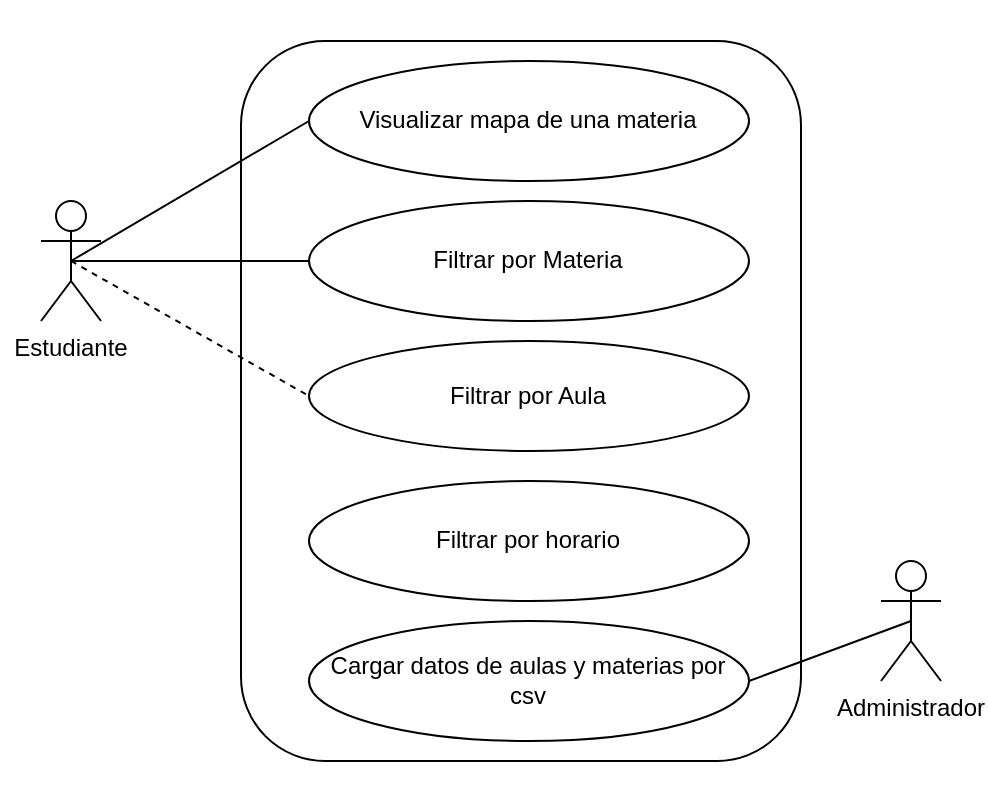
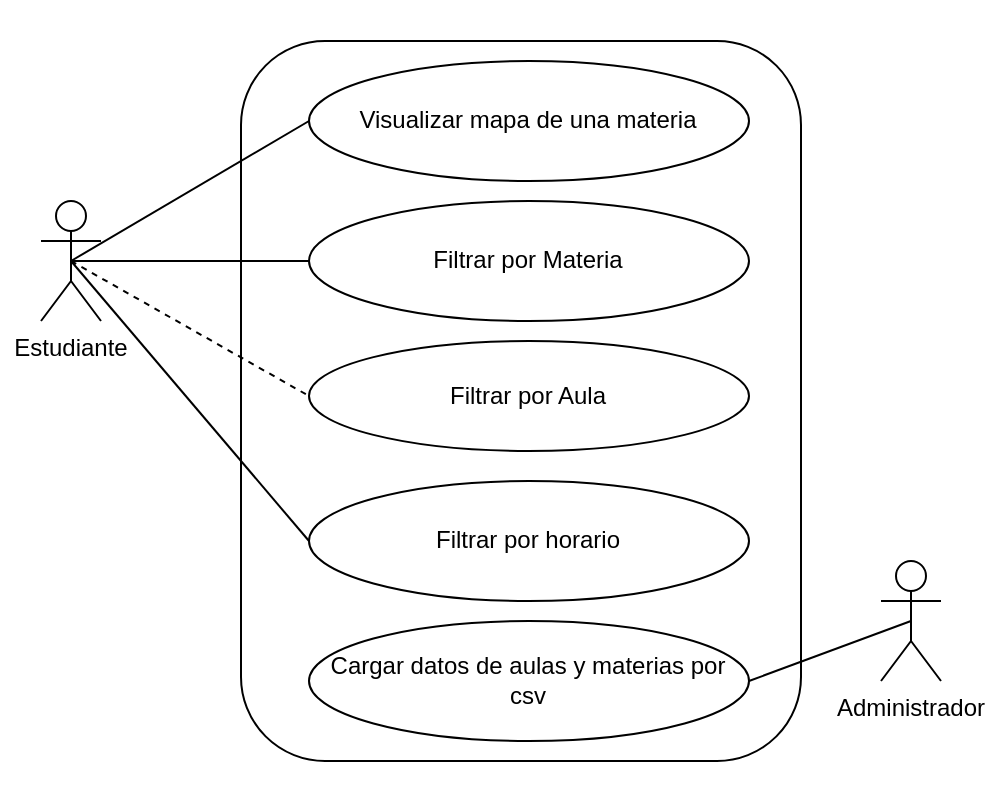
edge "Estudiante" -- "Filtrar por horario": added
